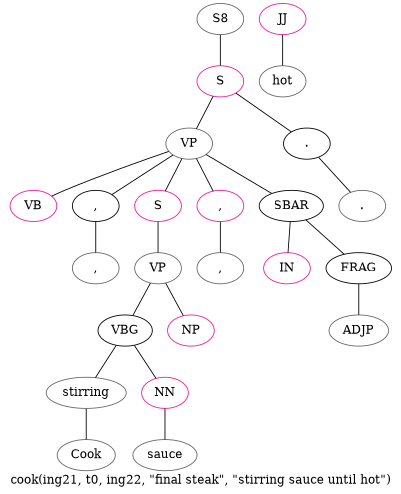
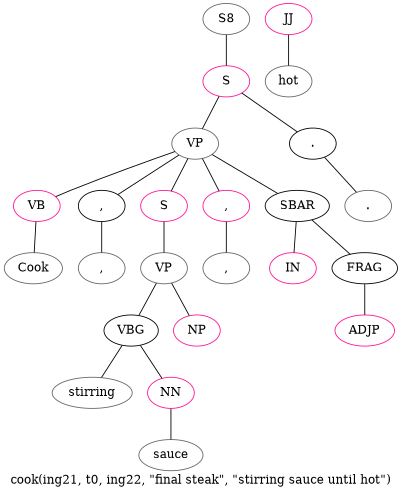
node "ADJP": color gray40 -> deeppink
edge "stirring" -- "Cook": now "VB" -- "Cook"
